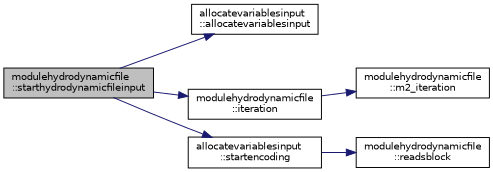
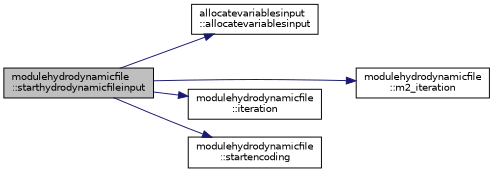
edge "modulehydrodynamicfile ::iteration" -> "modulehydrodynamicfile ::m2_iteration": now "modulehydrodynamicfile ::starthydrodynamicfileinput" -> "modulehydrodynamicfile ::m2_iteration"
node "allocatevariablesinput ::startencoding": label "allocatevariablesinput ::startencoding" -> "modulehydrodynamicfile ::startencoding"
node "modulehydrodynamicfile ::readsblock": removed
